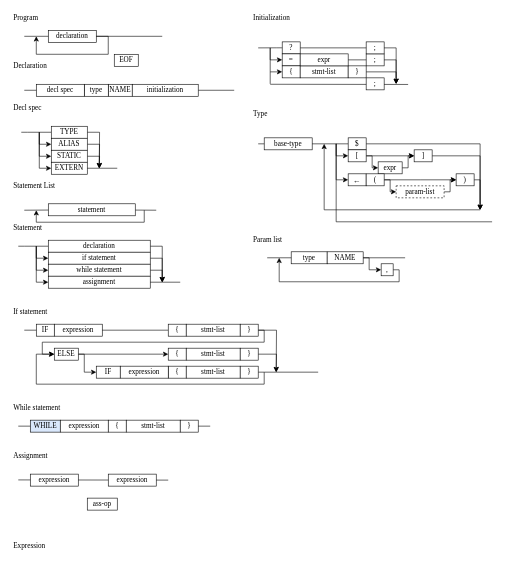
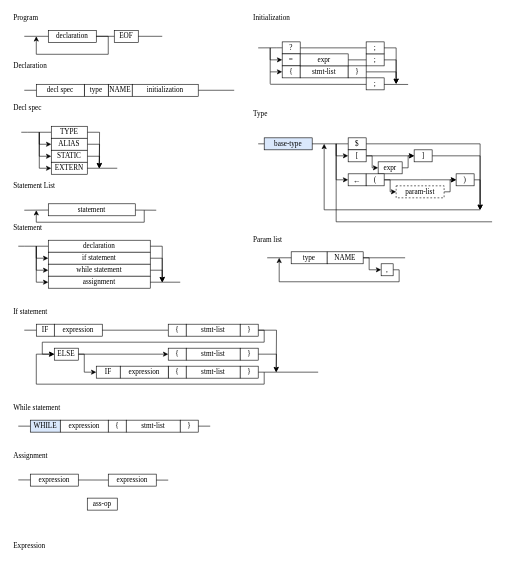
node "EOF": moved (126, 60) -> (126, 36)
node "base-type": fillcolor #ffffff -> #dae8fc
